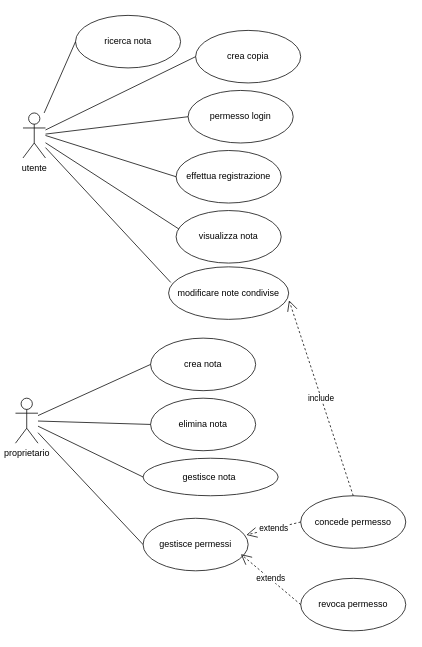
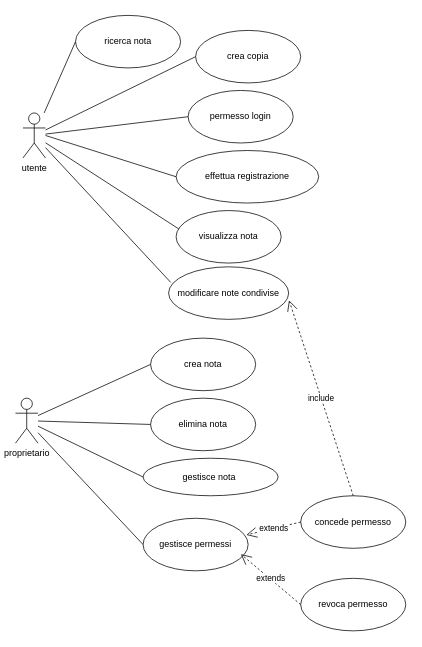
node "effettua registrazione": size 105x53 -> 143x53
